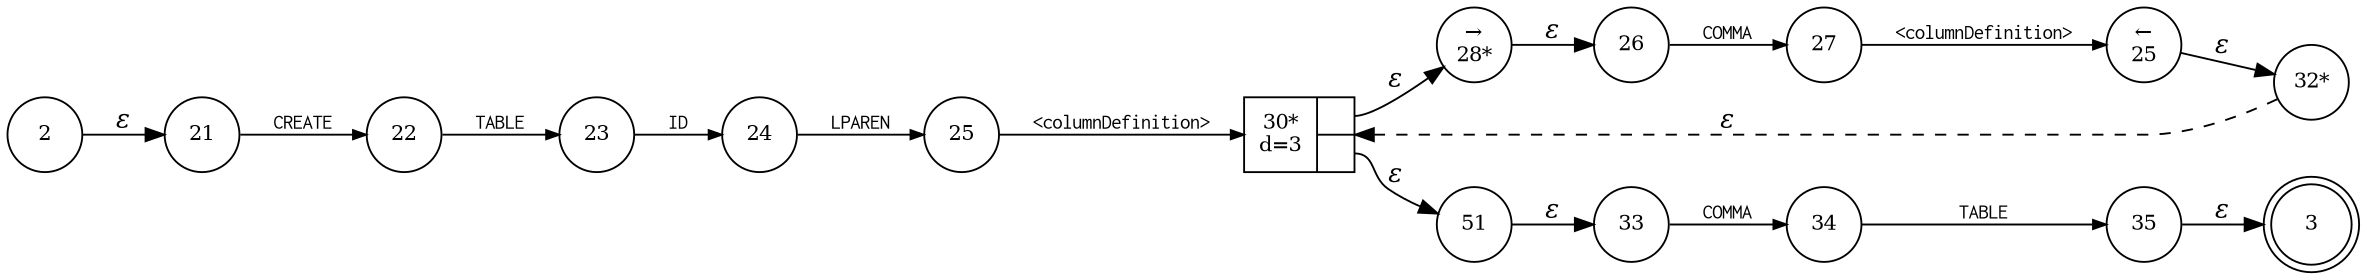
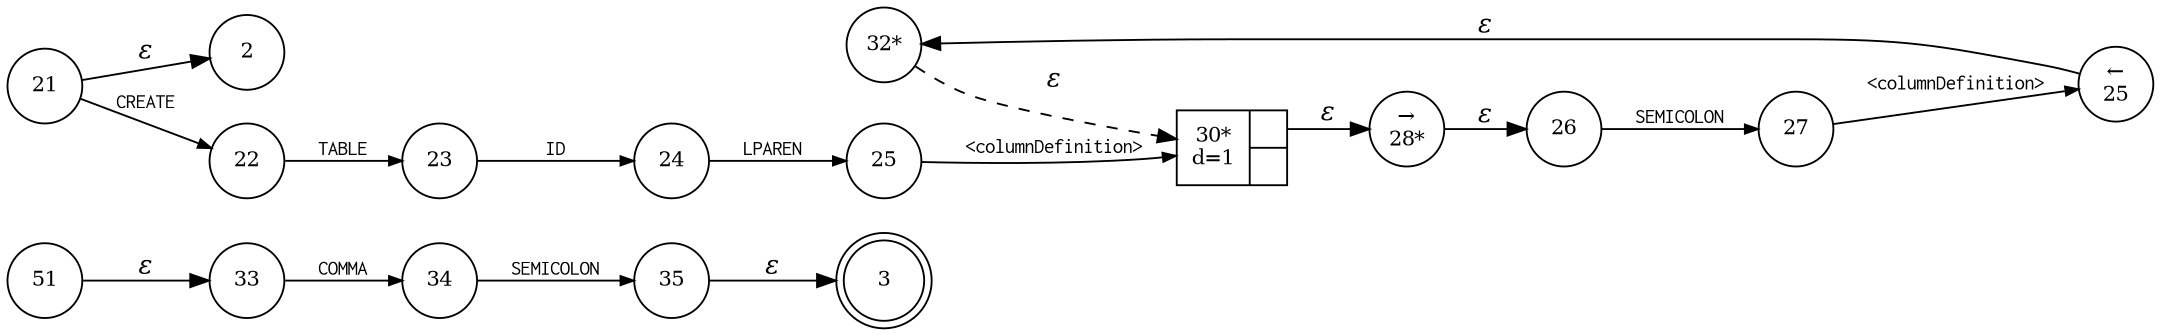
edge "26" -> "27": label "COMMA" -> "SEMICOLON"
edge "2" -> "21": reversed
node "30*": text "d=3" -> "d=1"
edge "30*" -> "51": removed, label "ε"
edge "34" -> "35": label "TABLE" -> "SEMICOLON"
